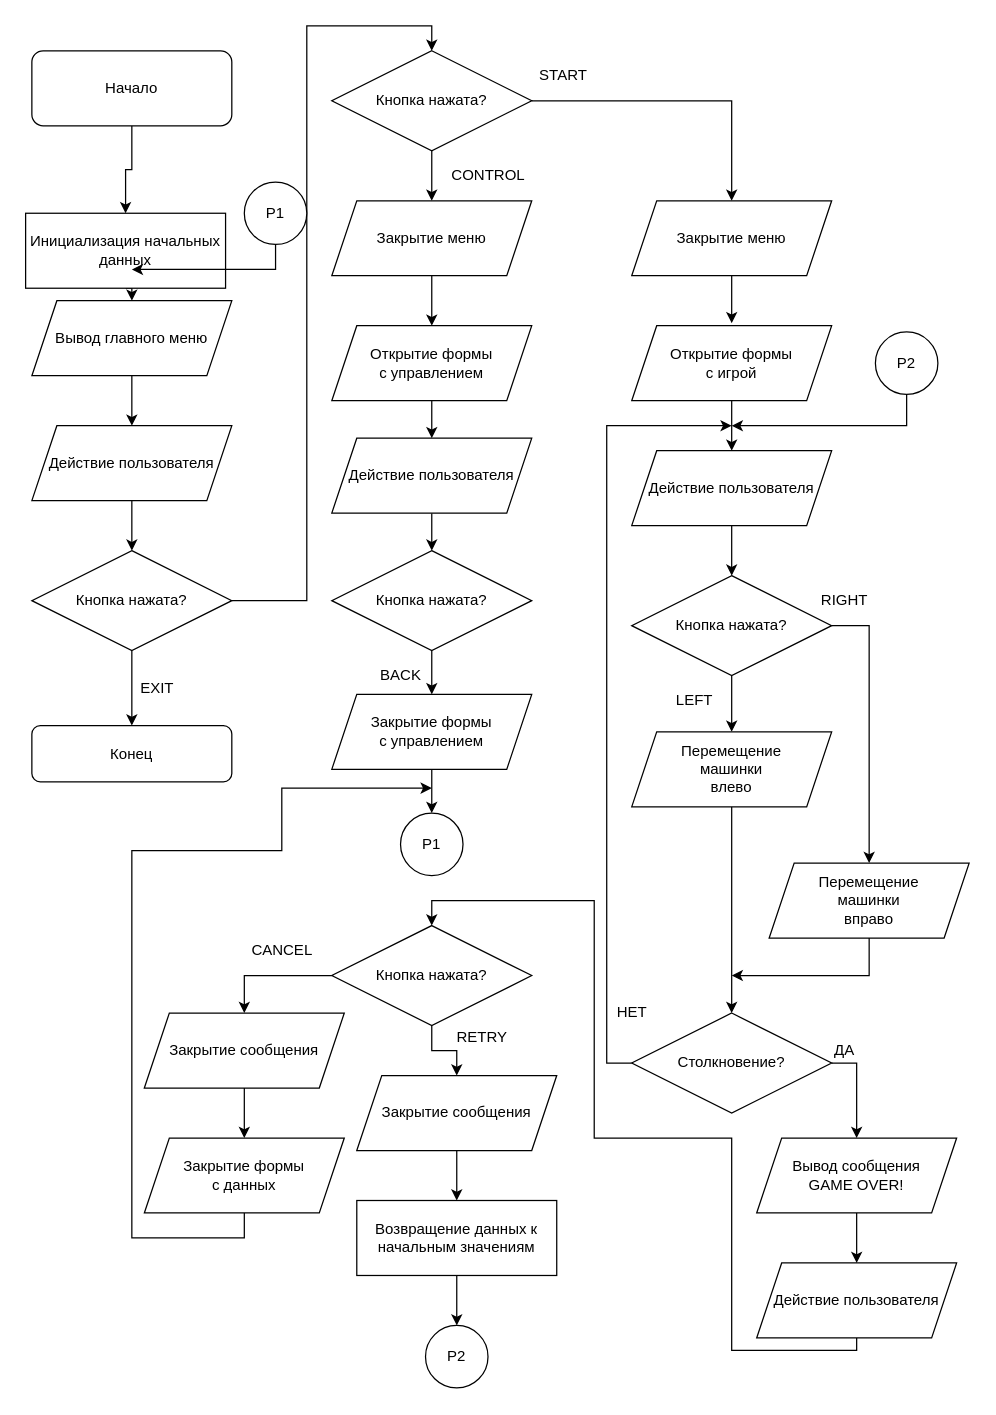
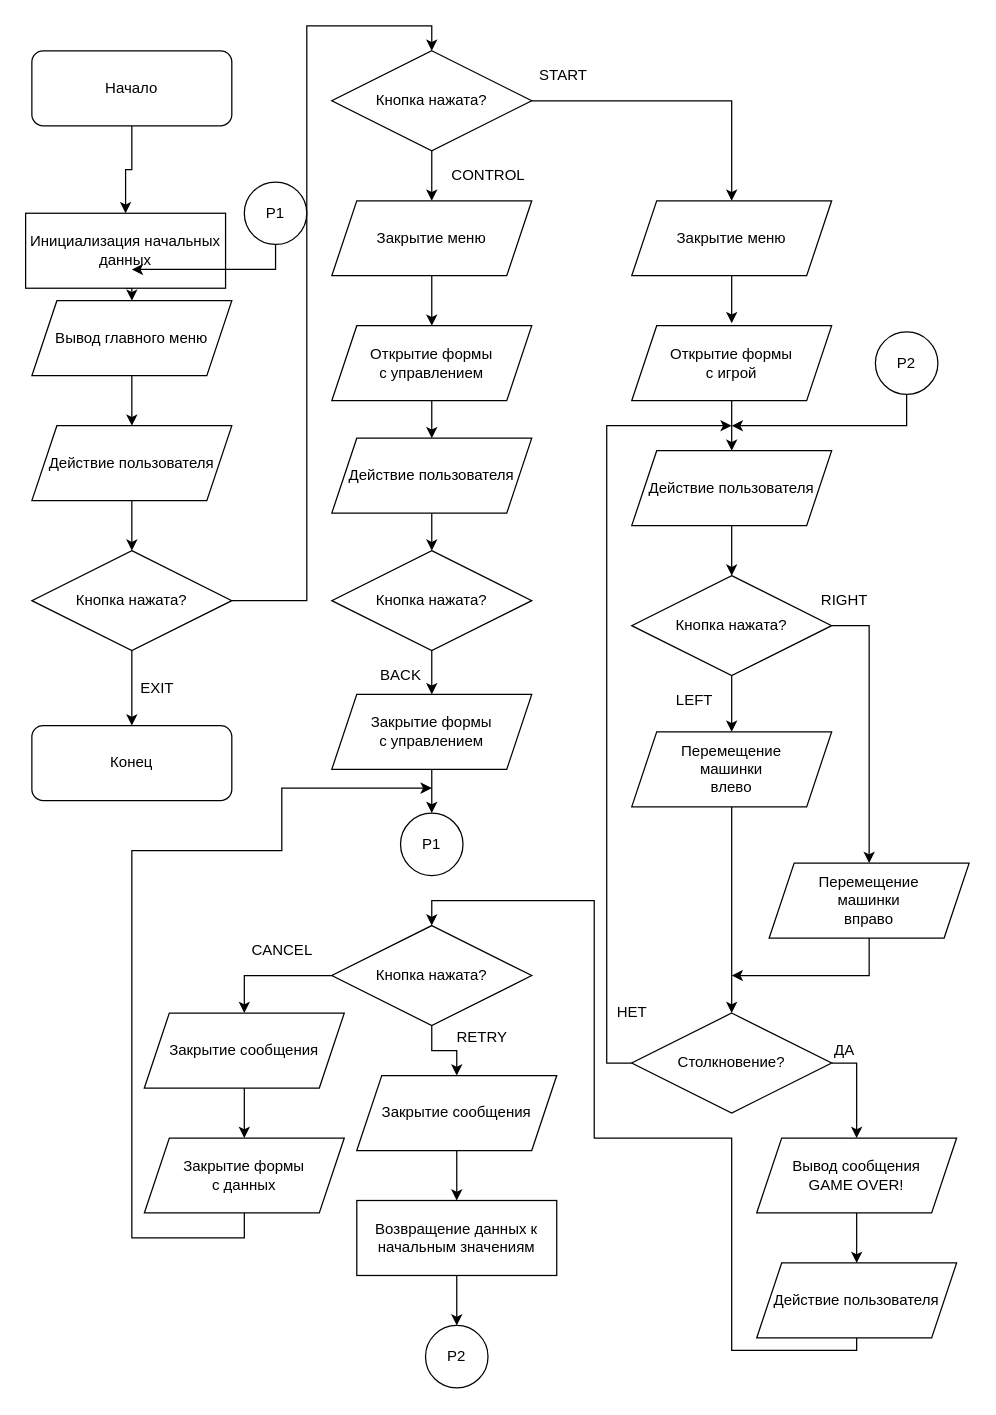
node "Конец": size 200x56 -> 200x75
